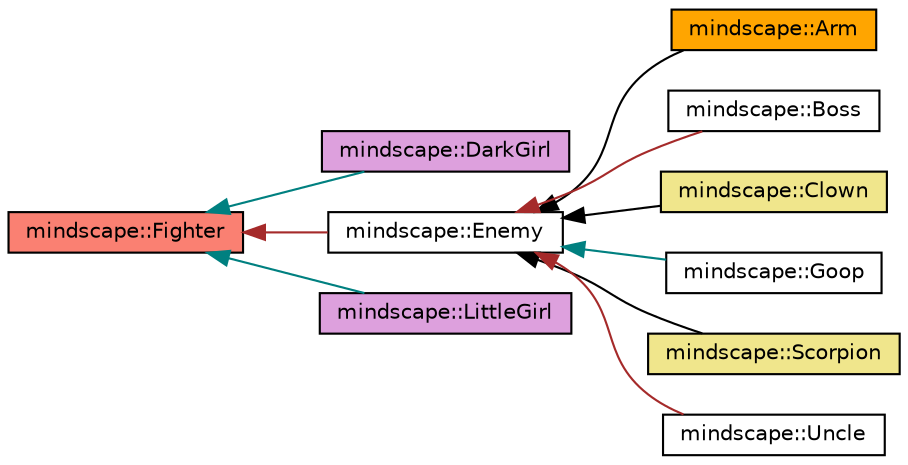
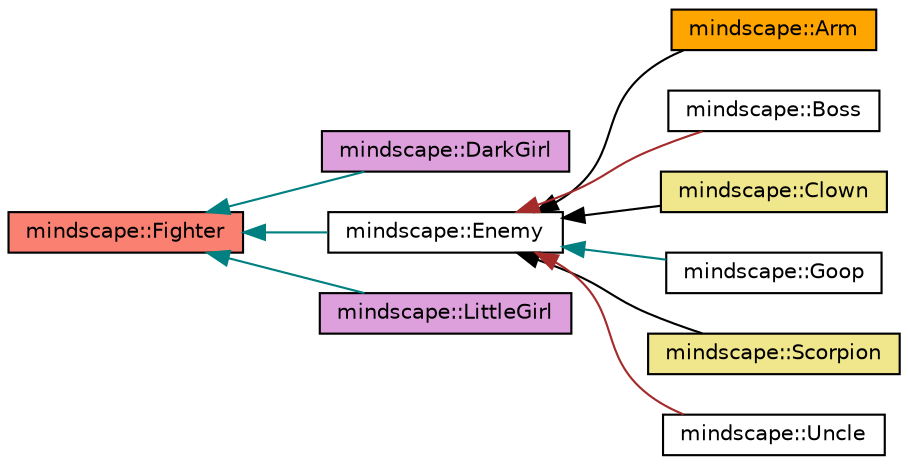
edge "mindscape::Enemy" -> "mindscape::Fighter": color brown -> teal
